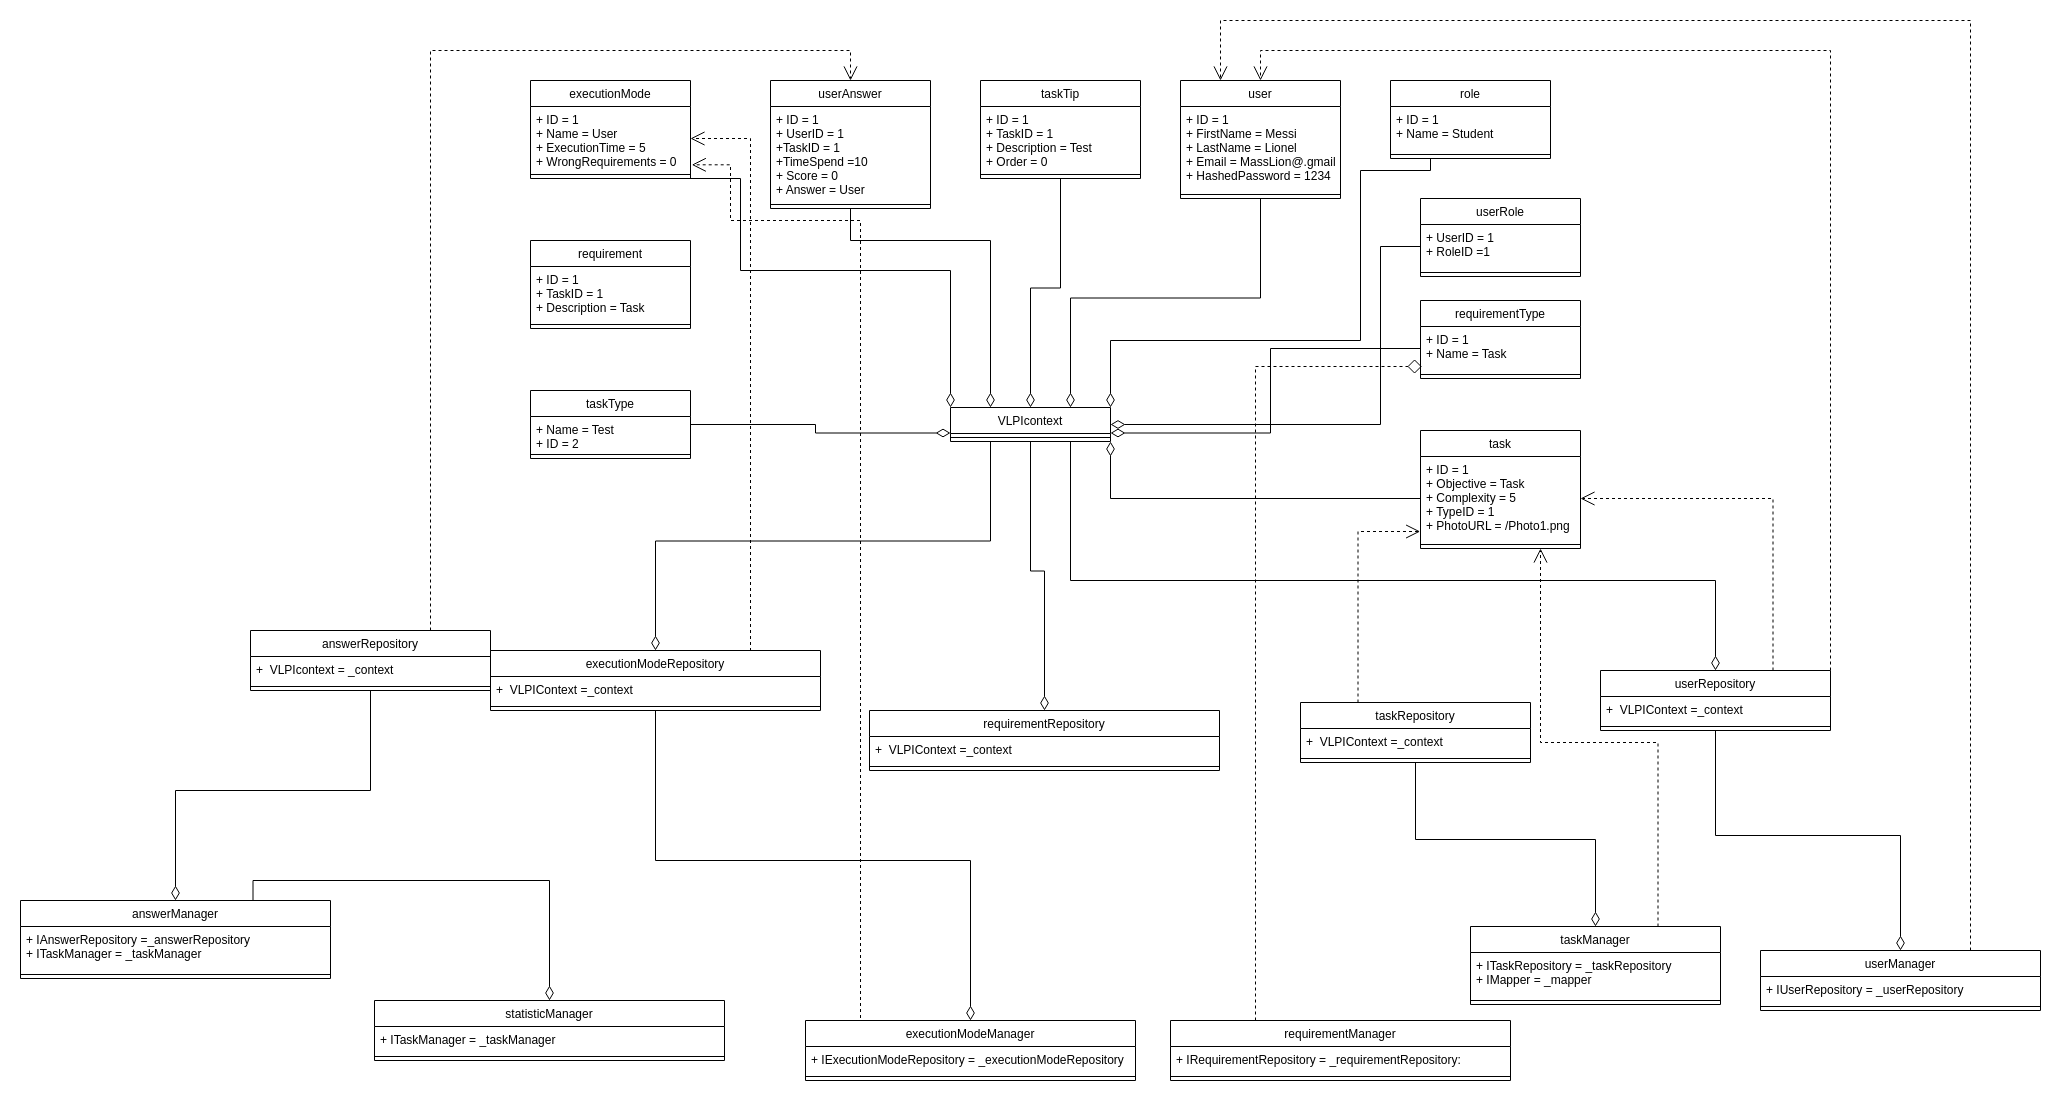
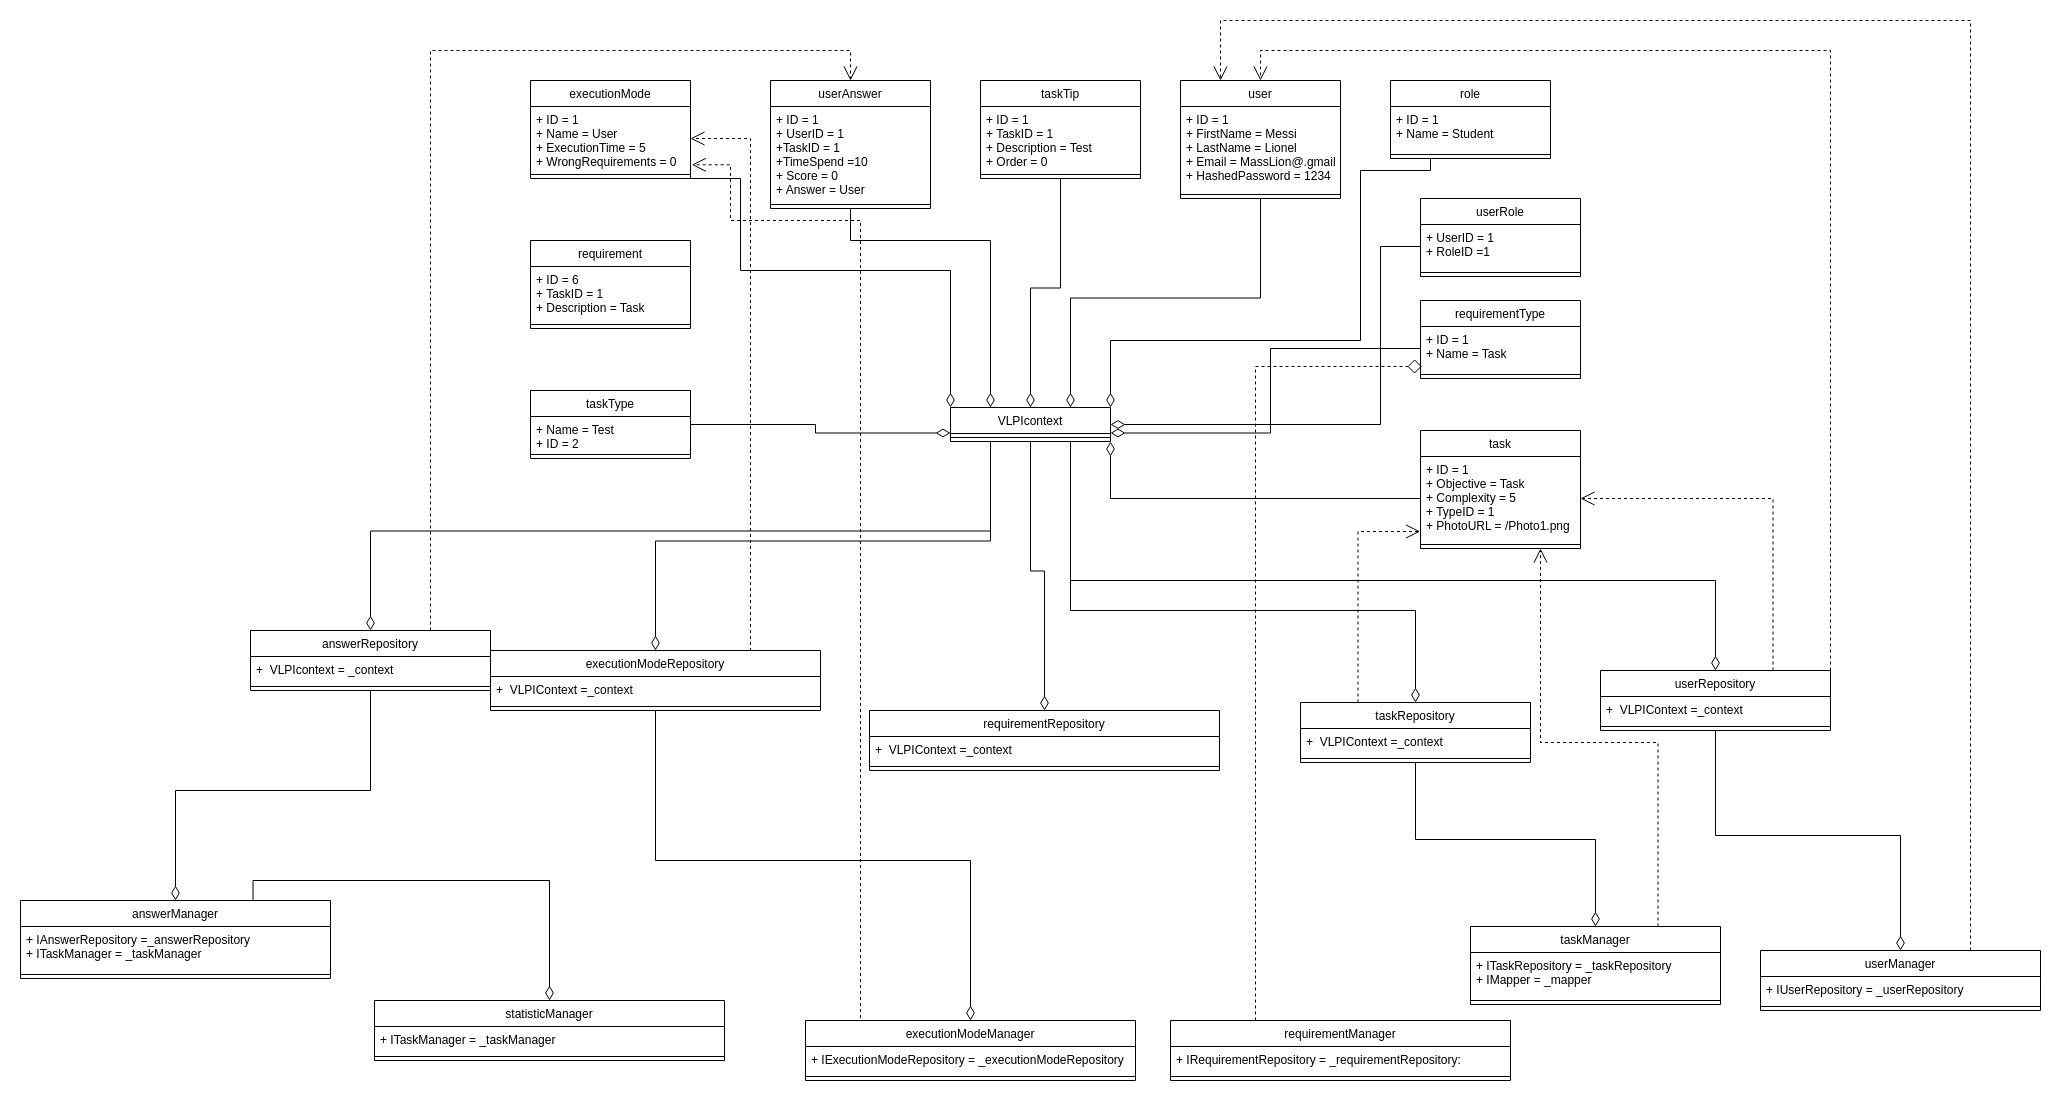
node "+ ID = 1 + TaskID = 1 + Description = Task": label "+ ID = 1 + TaskID = 1 + Description = Task" -> "+ ID = 6 + TaskID = 1 + Description = Task"
edge "VLPIcontext" -> "answerRepository": added
edge "VLPIcontext" -> "taskRepository": added
